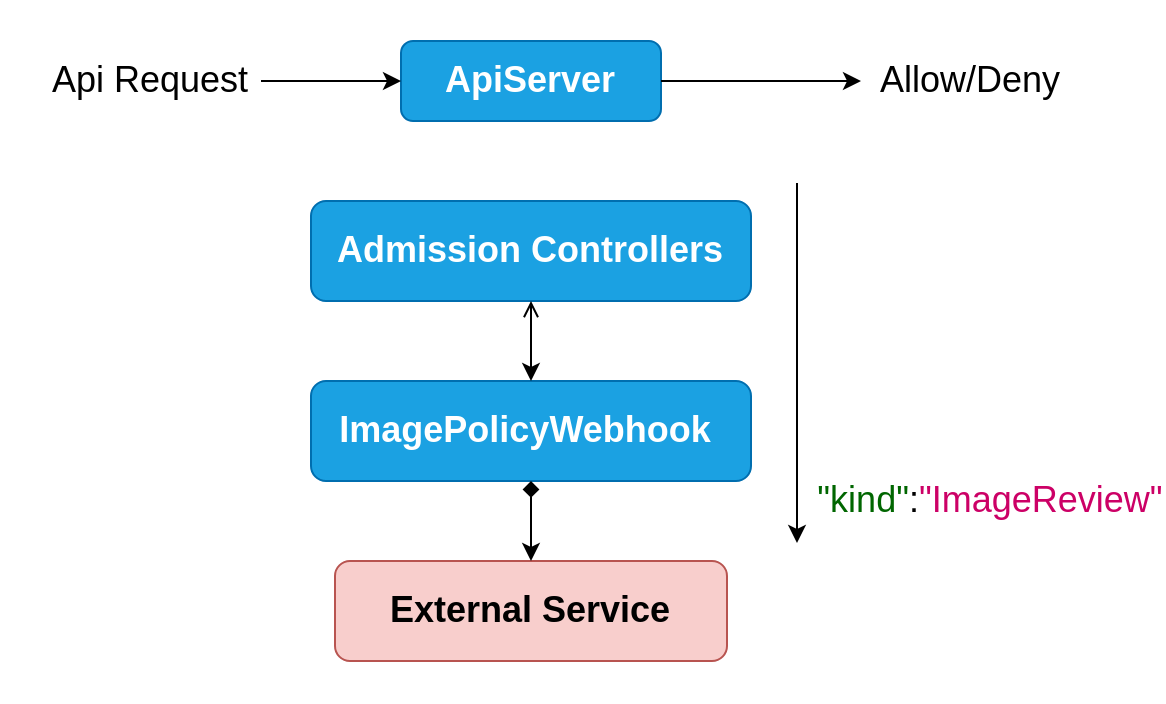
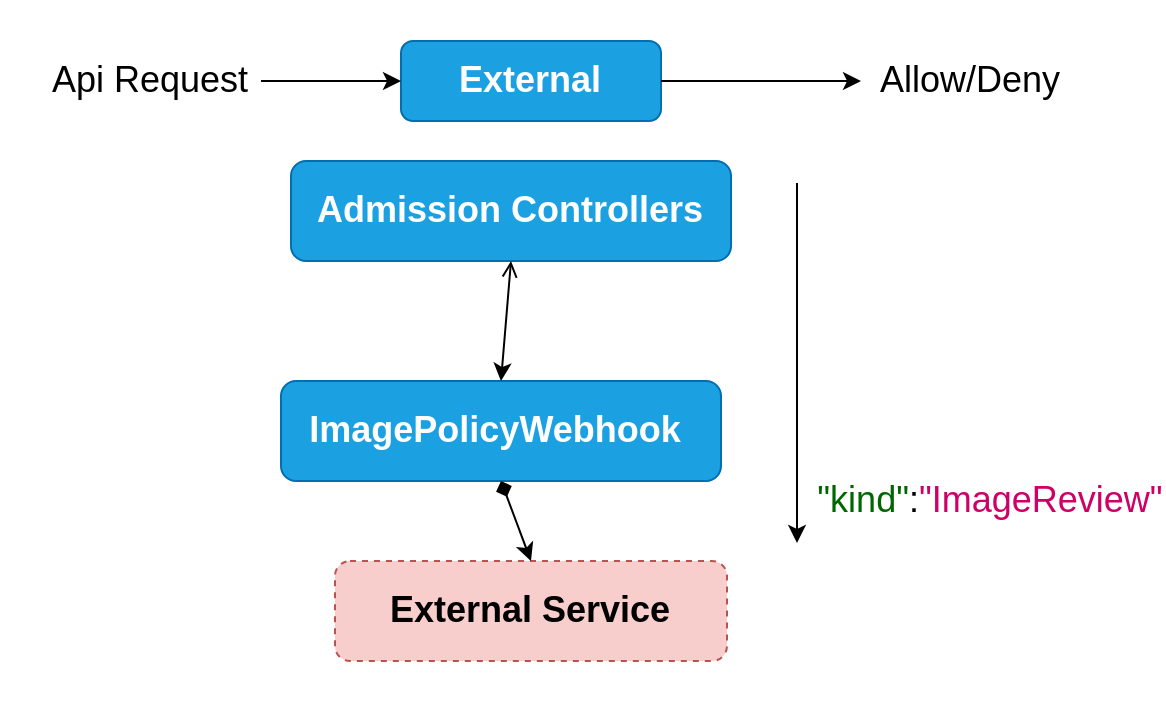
node "ApiServer": label "ApiServer" -> "External"
node "Admission Controllers": moved (531, 251) -> (511, 211)
node "ImagePolicyWebhook": moved (531, 431) -> (501, 431)
node "External Service": style solid -> dashed
